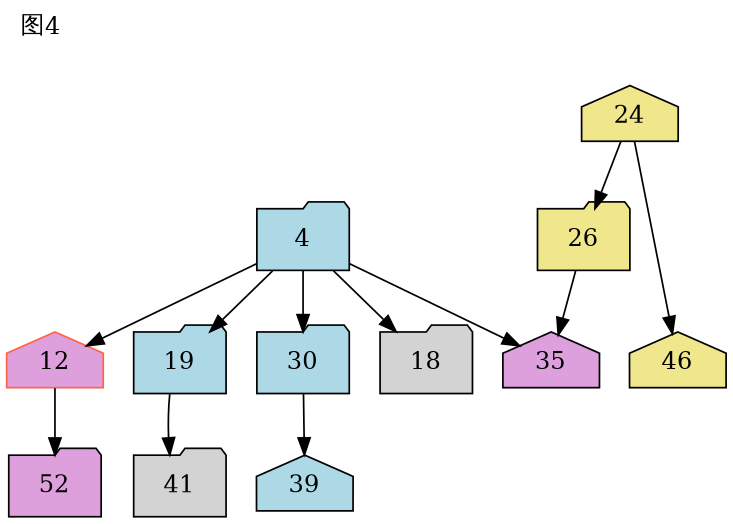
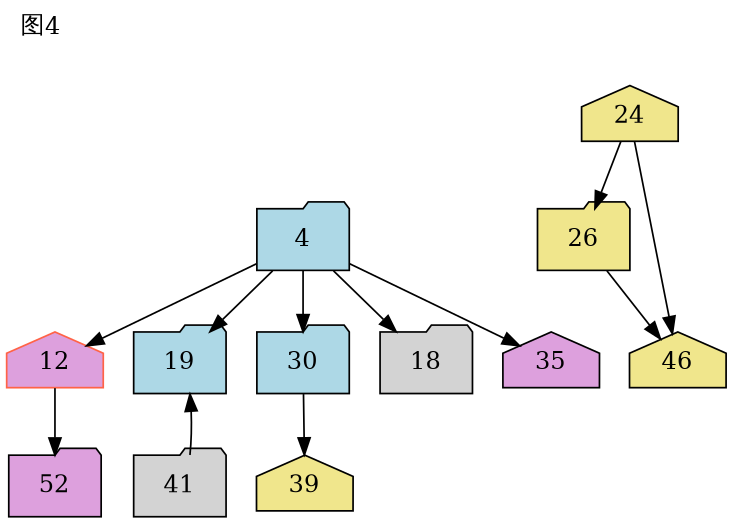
edge "26" -> "35": now "26" -> "46"
edge "19" -> "41": reversed
node "39": fillcolor lightblue -> khaki
